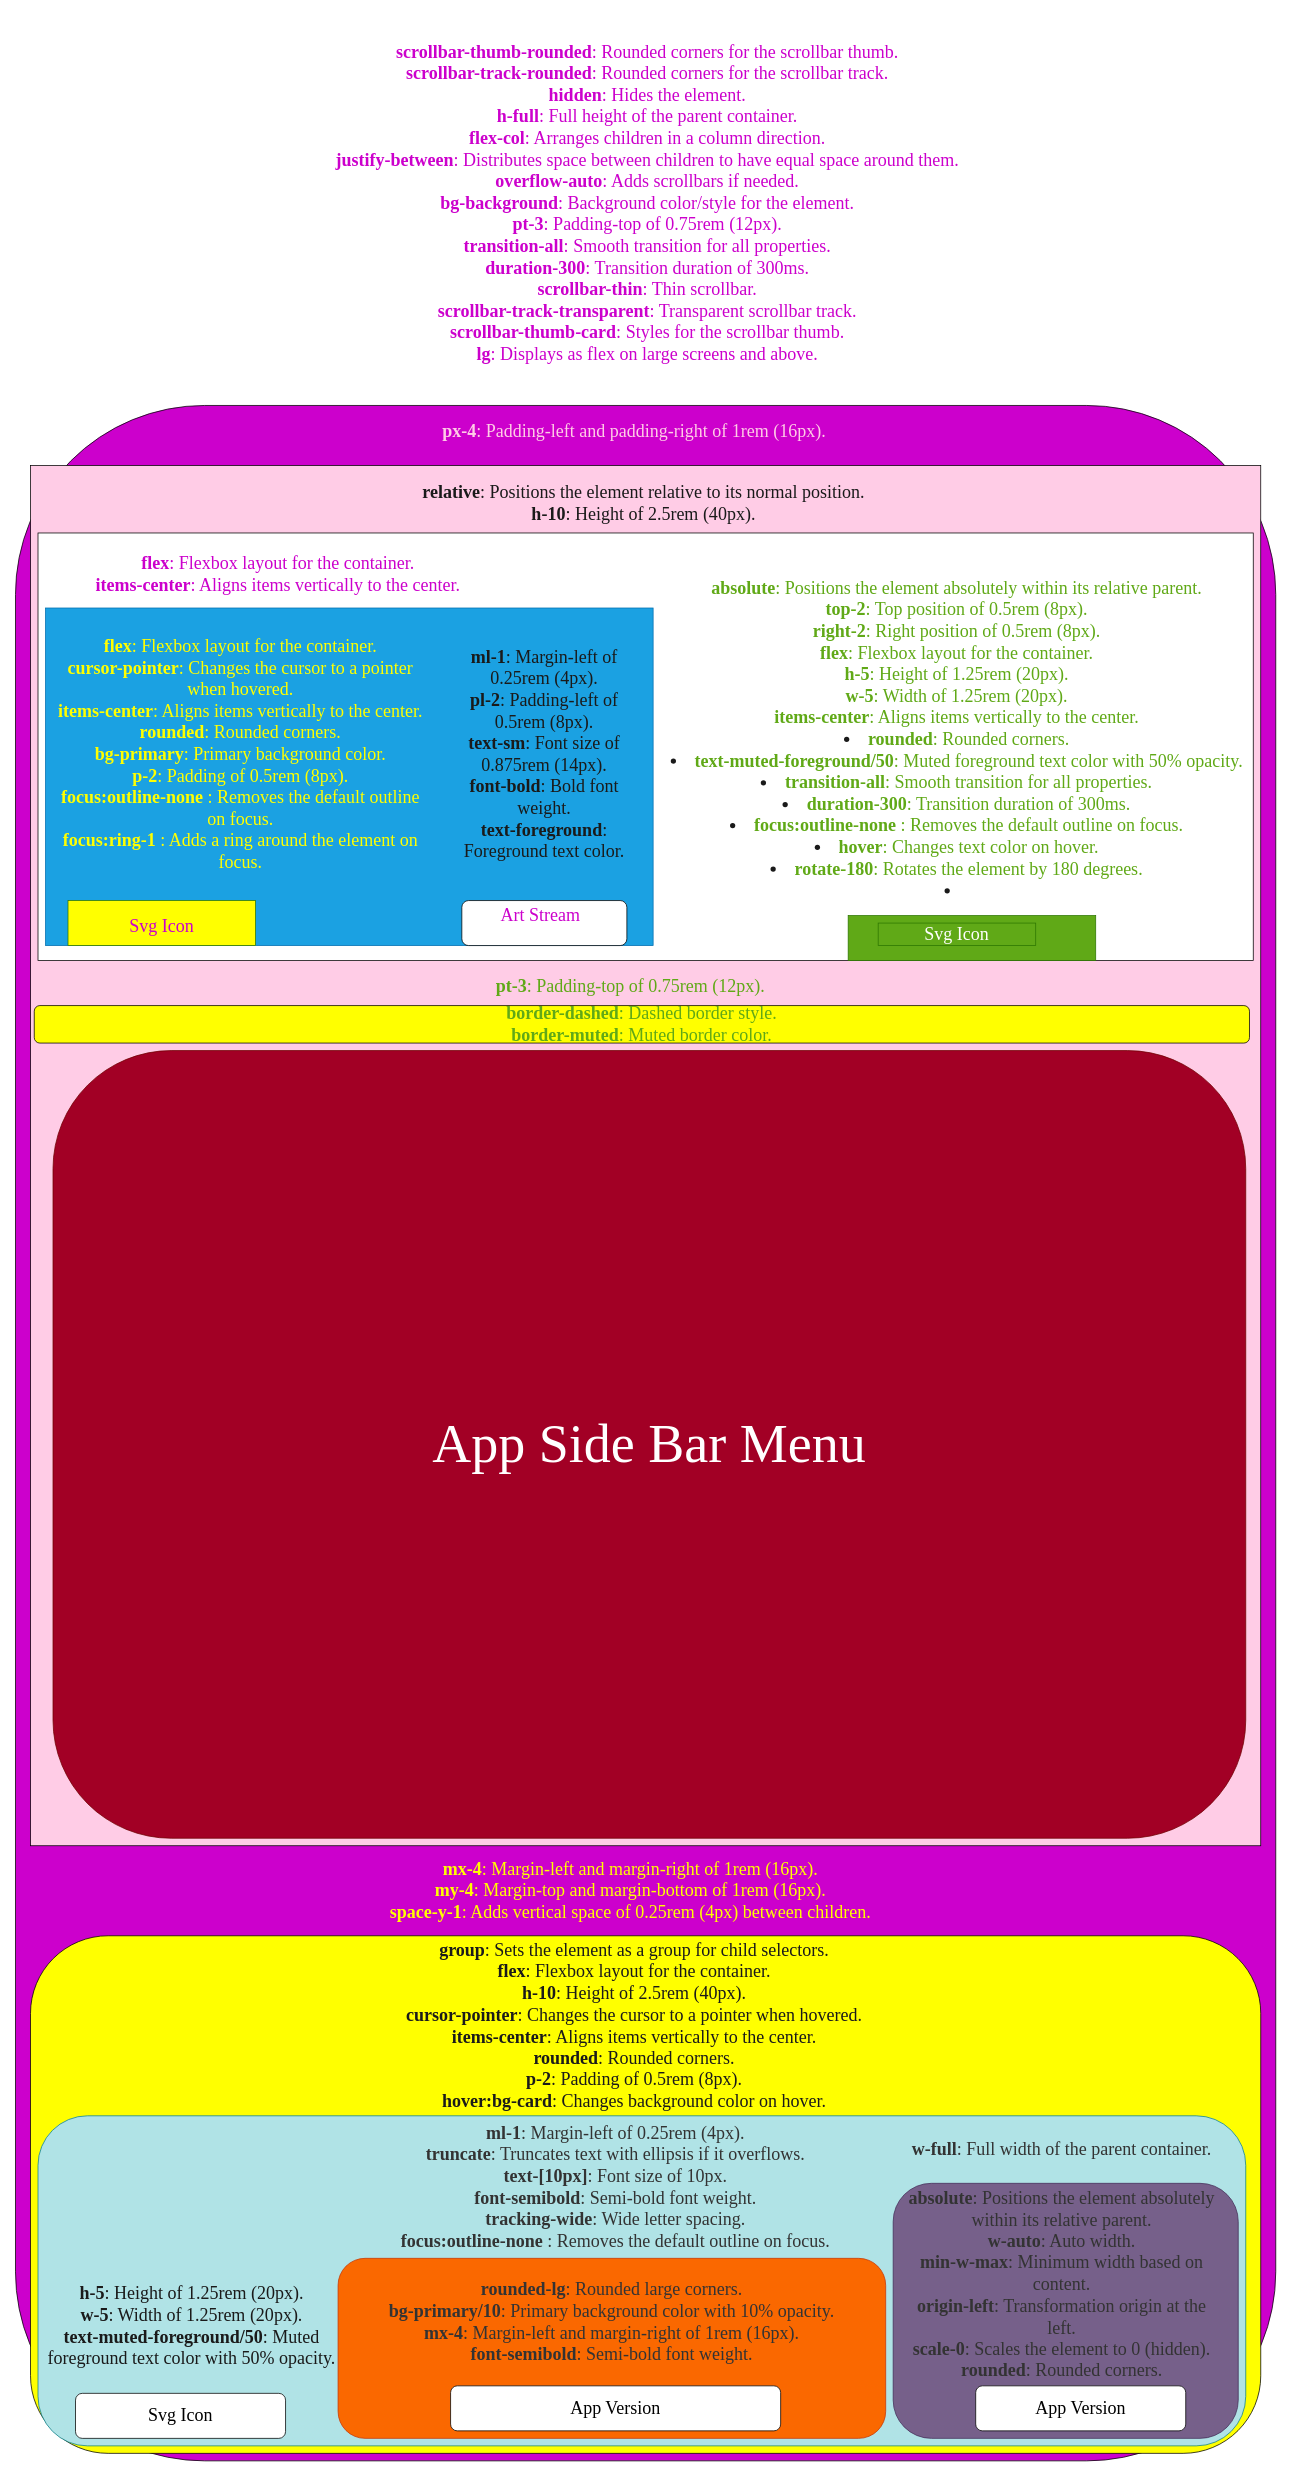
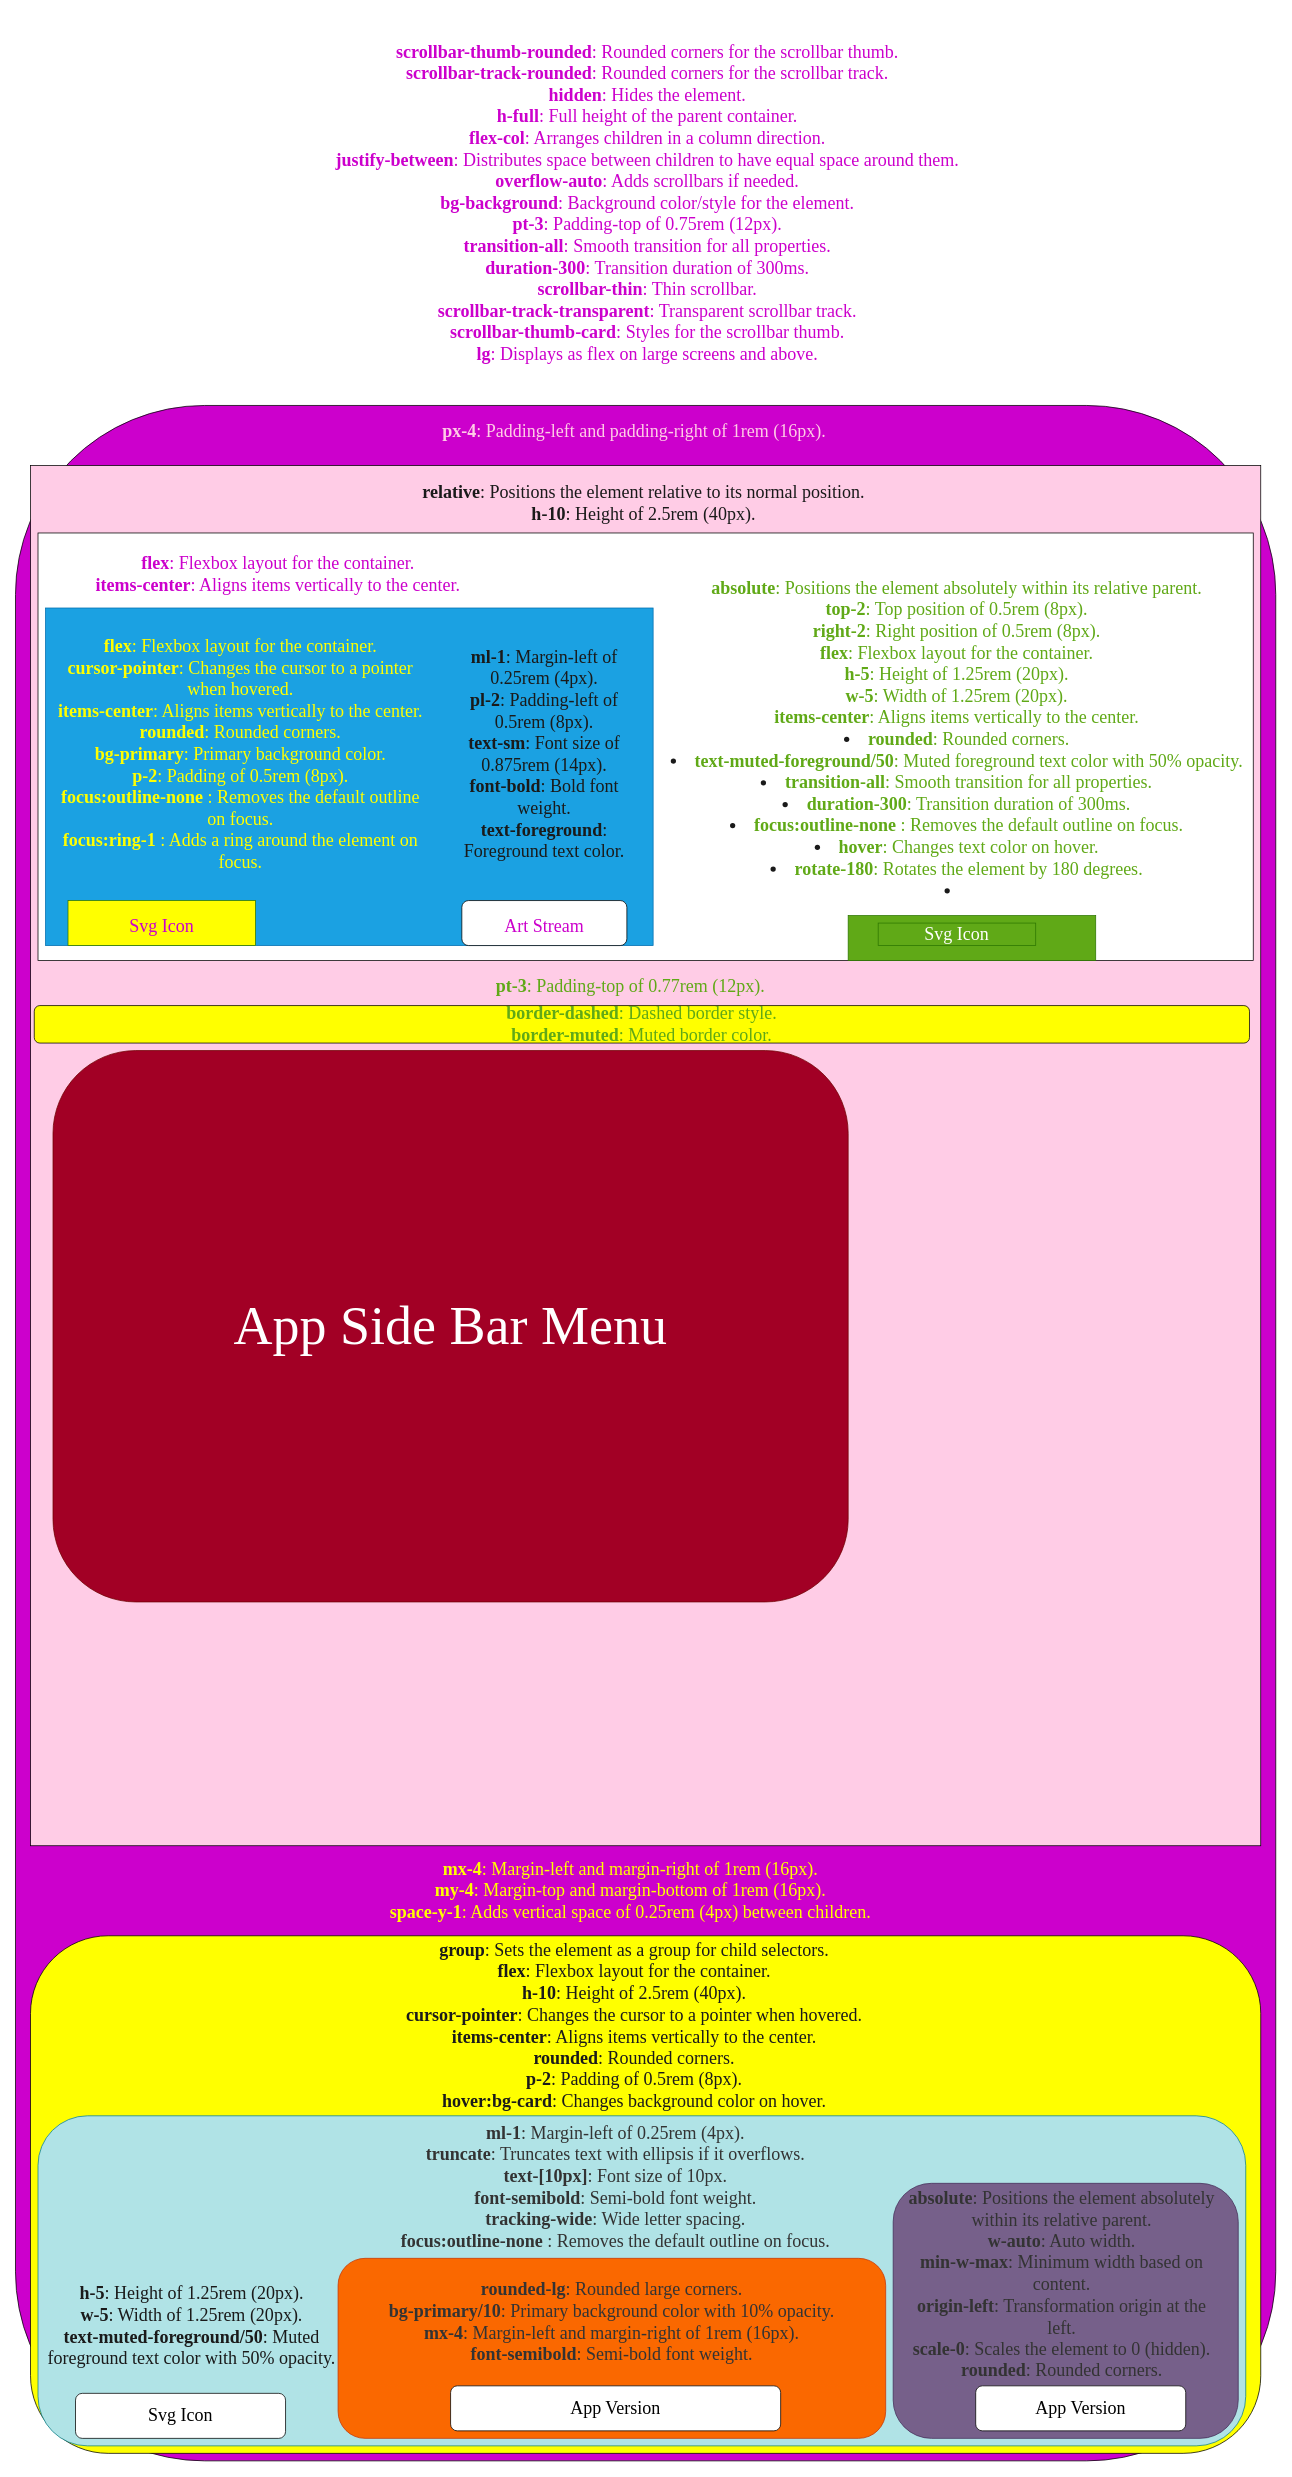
node "Art Stream": moved (540, 915) -> (544, 927)
node "pt-3: Padding-top of 0.75rem (12px).": label "pt-3: Padding-top of 0.75rem (12px)." -> "pt-3: Padding-top of 0.77rem (12px)."
node "App Side Bar Menu": size 1193x788 -> 795x551
node "w-full: Full width of the parent container.": removed
